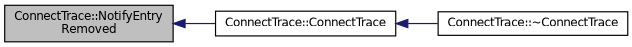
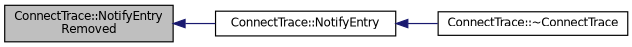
node "ConnectTrace::ConnectTrace": label "ConnectTrace::ConnectTrace" -> "ConnectTrace::NotifyEntry"
